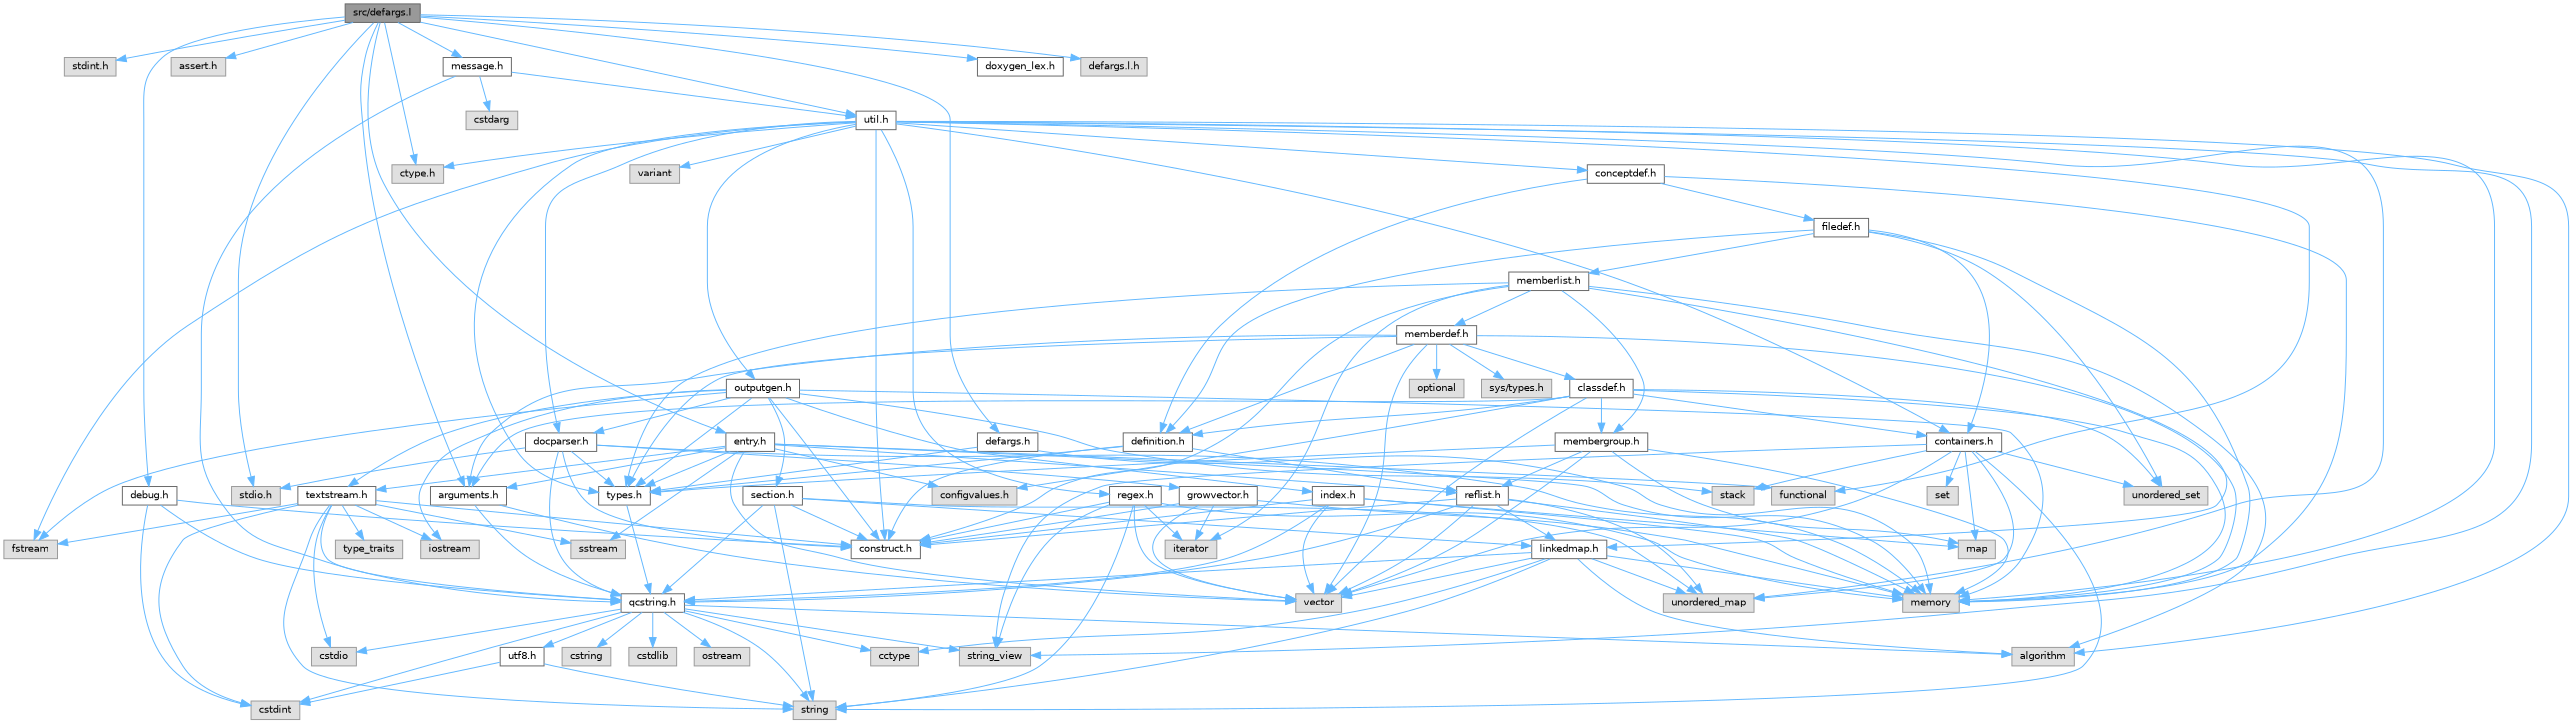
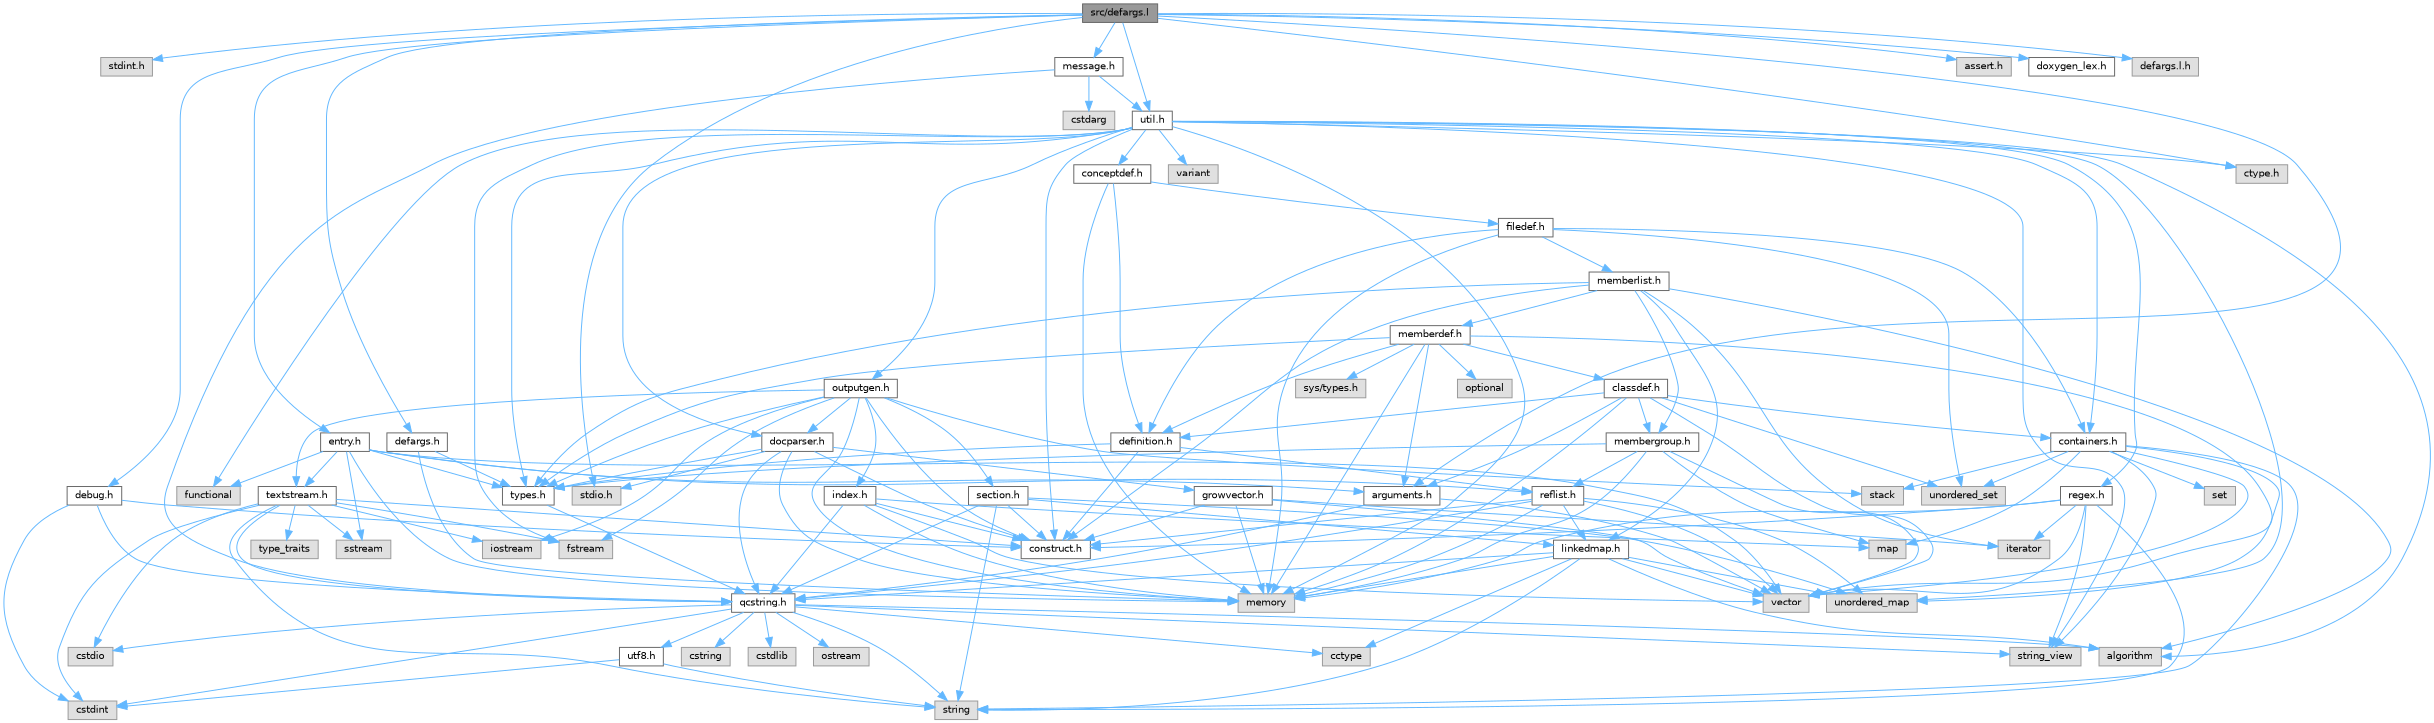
node "configvalues.h": removed
